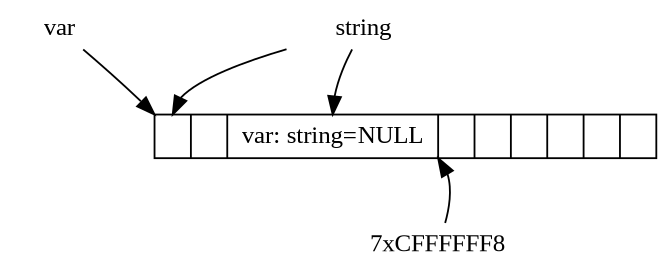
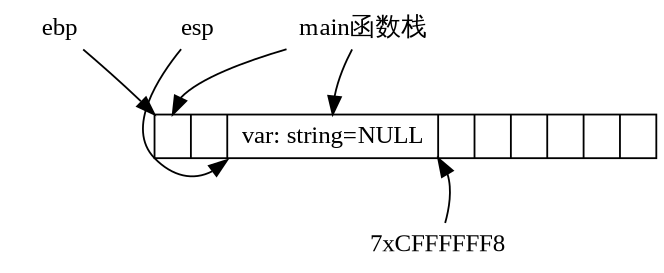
node "var": label "var" -> "ebp"
node "esp": added
node "string": label "string" -> "main函数栈"
